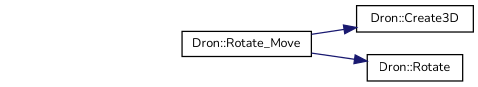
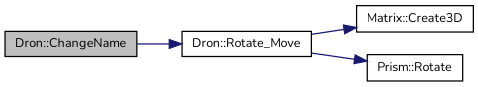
node "Dron::Create3D": label "Dron::Create3D" -> "Matrix::Create3D"
node "Dron::ChangeName": added
node "Dron::Rotate": label "Dron::Rotate" -> "Prism::Rotate"
